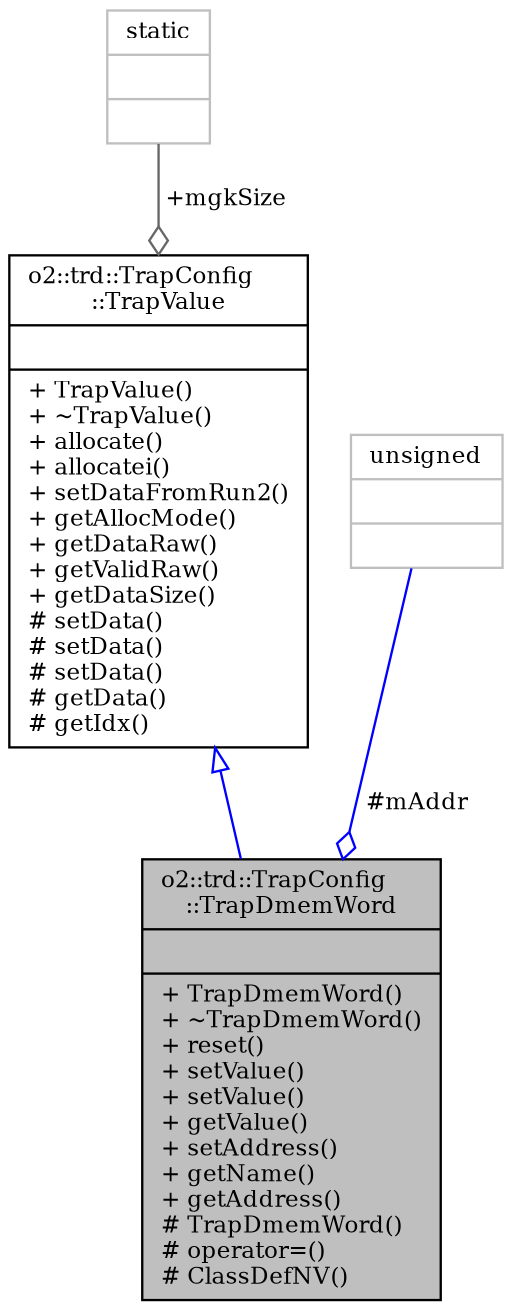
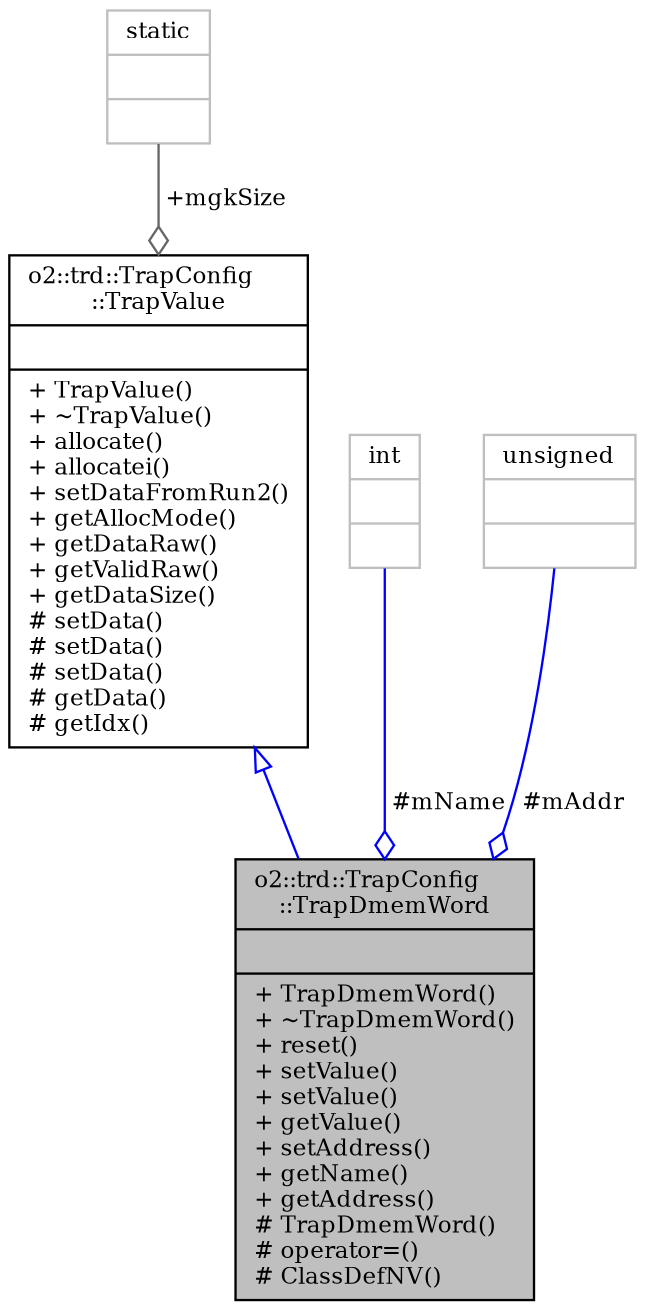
node "int": added
